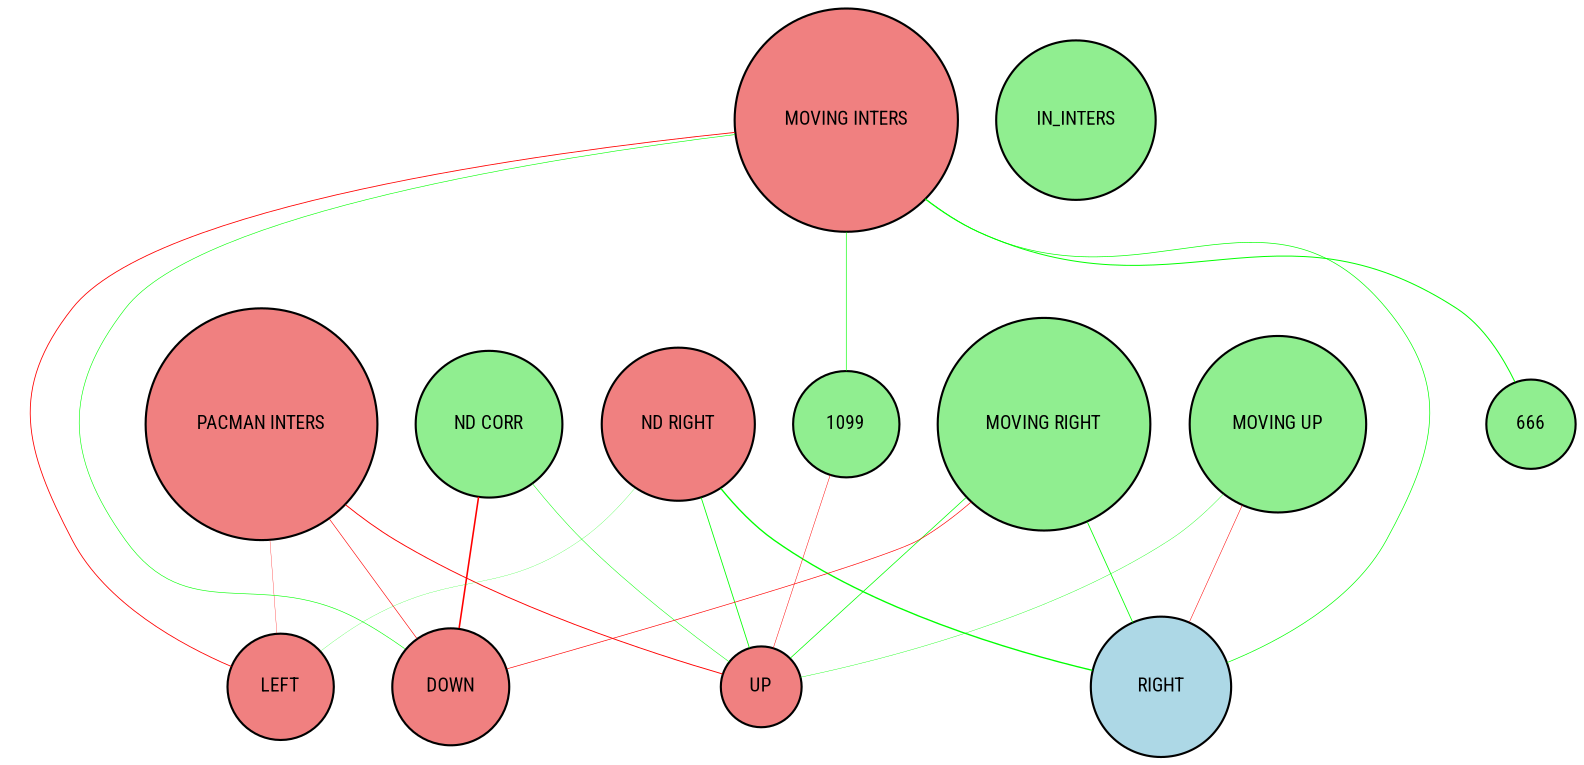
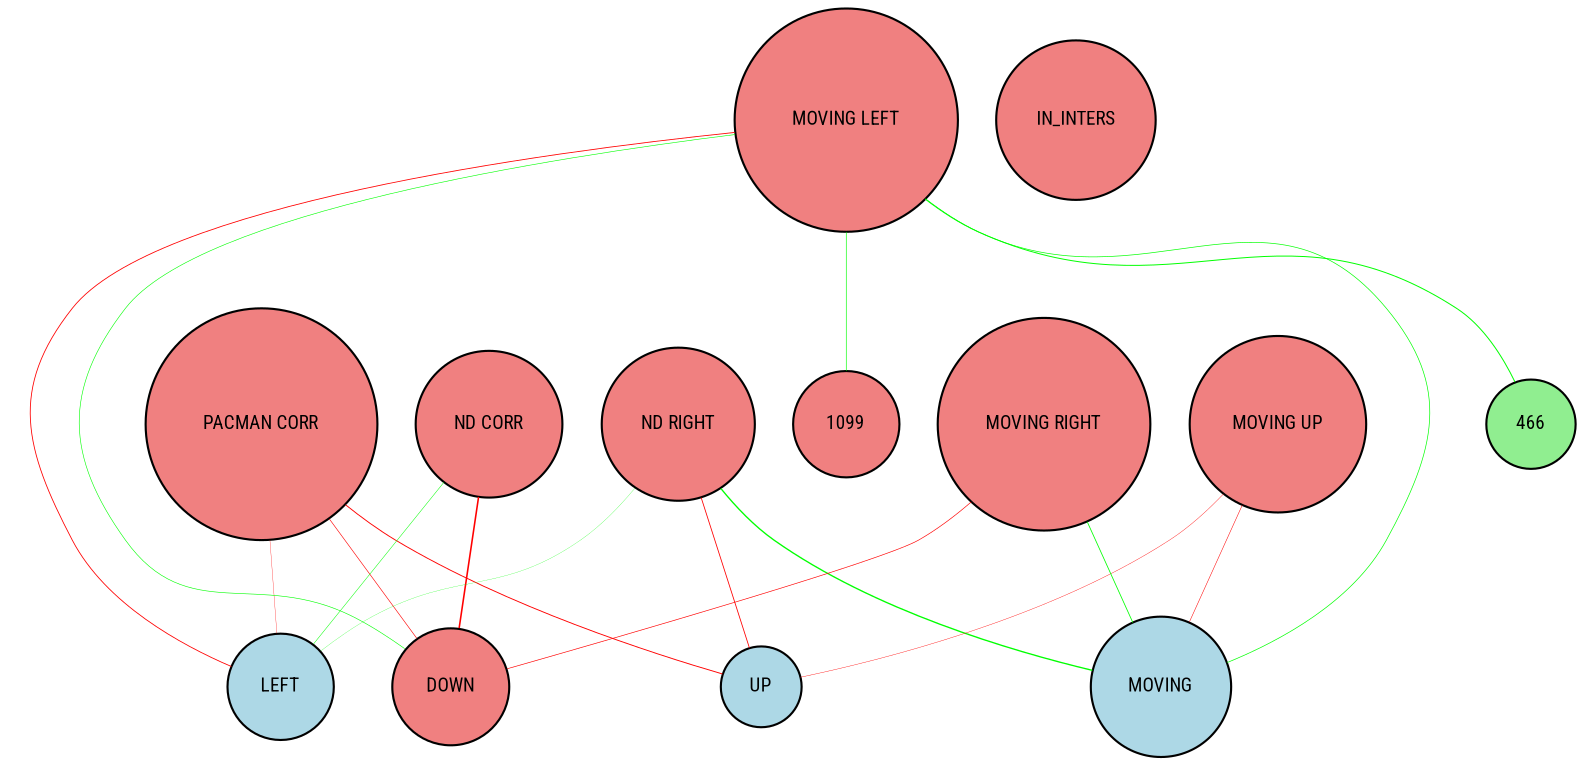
node "MOVING INTERS": label "MOVING INTERS" -> "MOVING LEFT"
node "IN_INTERS": fillcolor lightgreen -> lightcoral
node "PACMAN INTERS": label "PACMAN INTERS" -> "PACMAN CORR"
node "ND CORR": fillcolor lightgreen -> lightcoral
node "1099": fillcolor lightgreen -> lightcoral
node "MOVING RIGHT": fillcolor lightgreen -> lightcoral
node "MOVING UP": fillcolor lightgreen -> lightcoral
node "666": label "666" -> "466"
edge "1099" -- "UP": removed
edge "ND RIGHT" -- "UP": color green -> red
edge "MOVING RIGHT" -- "UP": removed
edge "ND CORR" -- "UP": now "ND CORR" -- "LEFT"
edge "MOVING UP" -- "UP": color green -> red
node "LEFT": fillcolor lightcoral -> lightblue
node "UP": fillcolor lightcoral -> lightblue
node "RIGHT": label "RIGHT" -> "MOVING"
